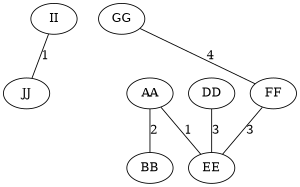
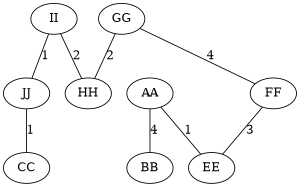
node "HH": added
node "DD": removed
edge "AA" -- "BB": label "2" -> "4"
node "CC": added
